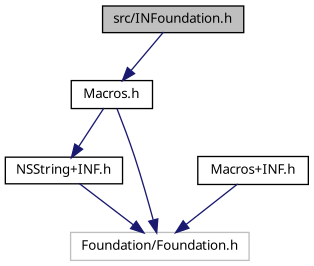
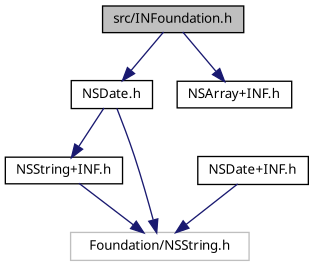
node "Macros.h": label "Macros.h" -> "NSDate.h"
node "NSArray+INF.h": added
node "Macros+INF.h": label "Macros+INF.h" -> "NSDate+INF.h"
node "Foundation/Foundation.h": label "Foundation/Foundation.h" -> "Foundation/NSString.h"
